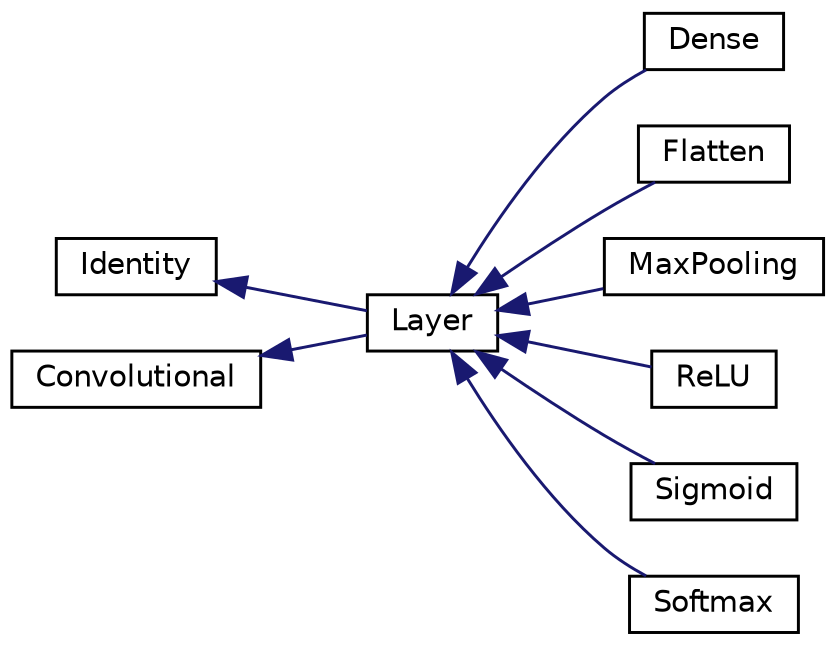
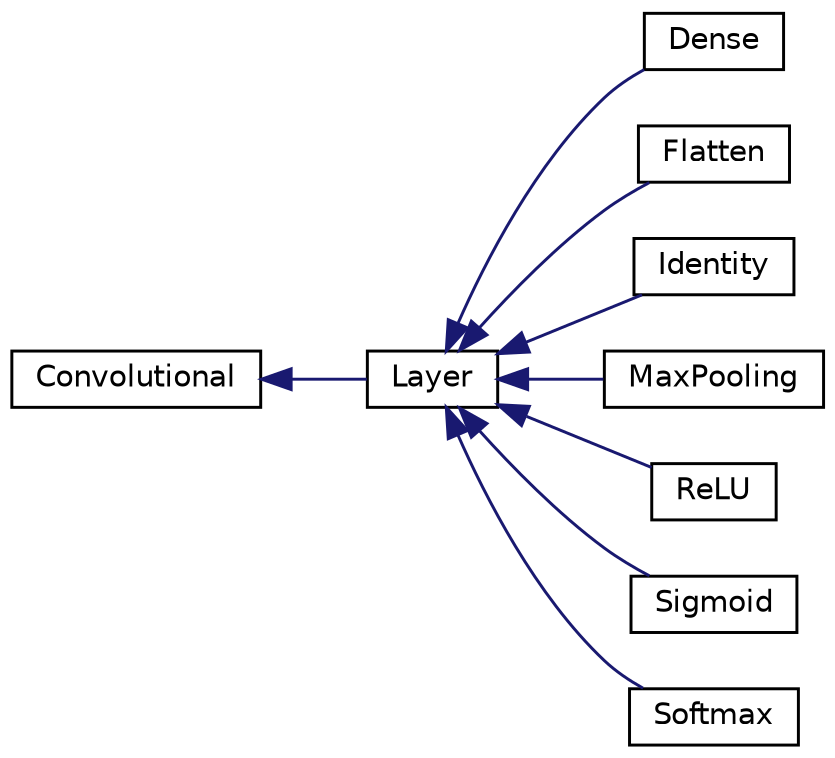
edge "Layer" -> "Identity": reversed
